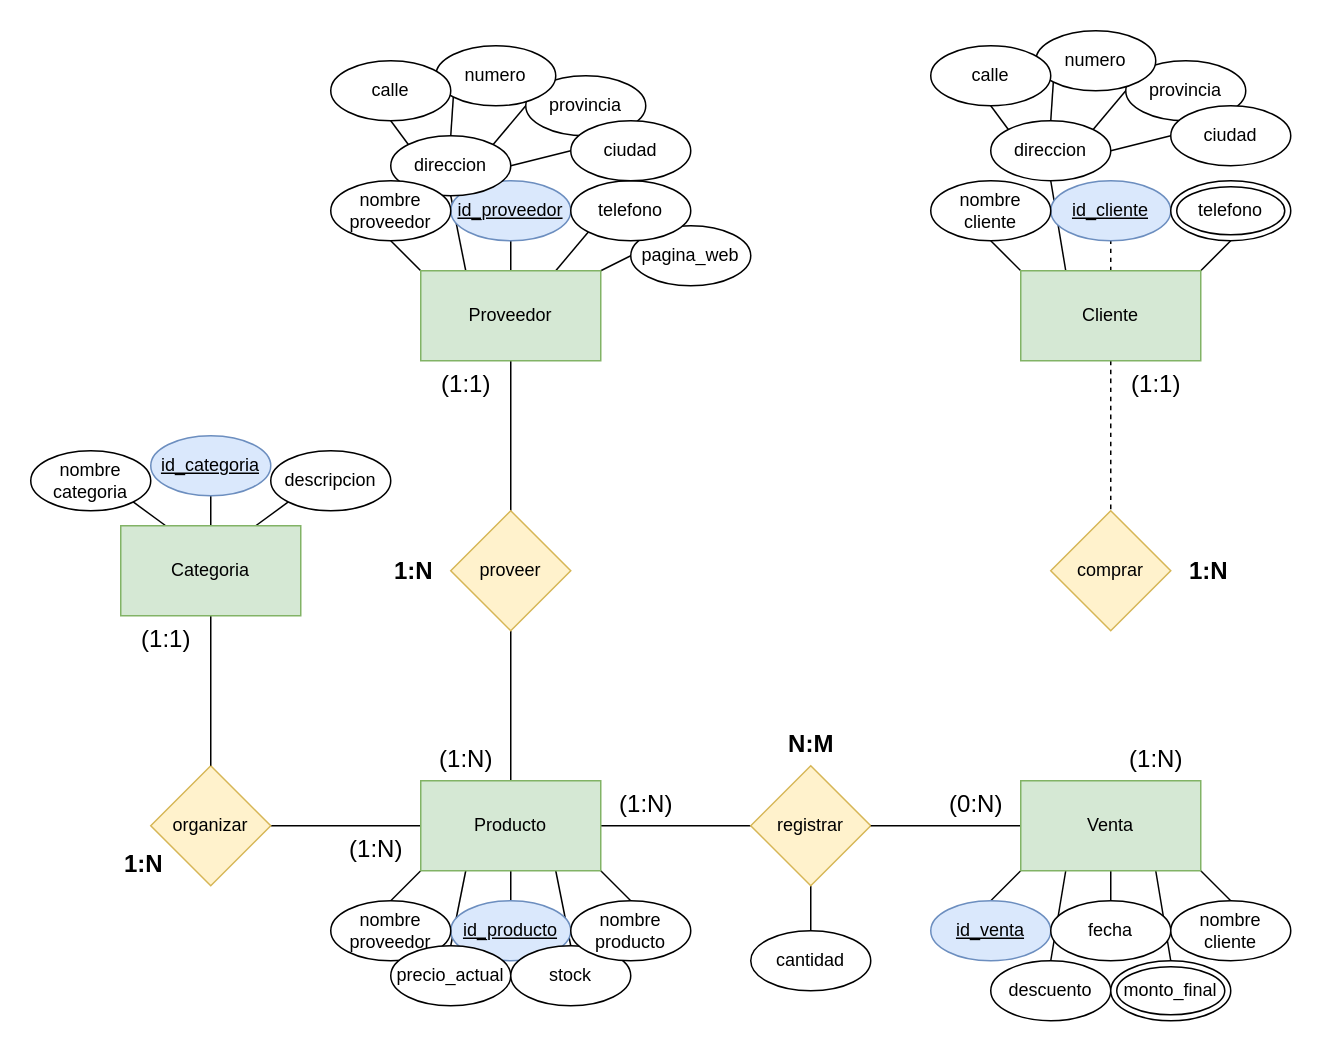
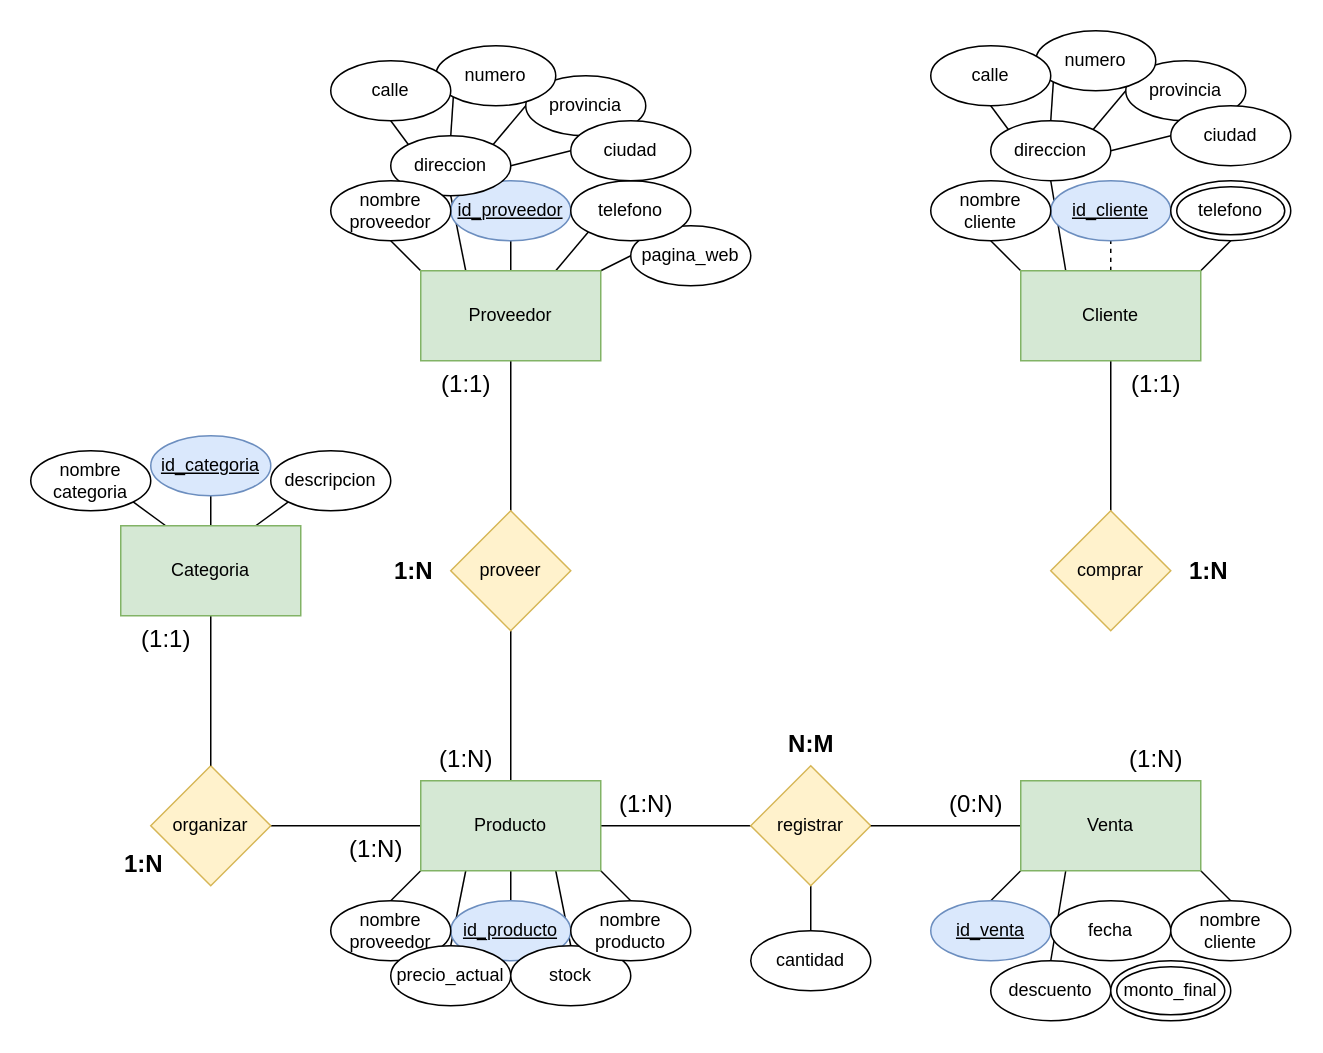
edge "Cliente" -- "comprar": style dashed -> solid
edge "Venta" -- "fecha": removed
edge "Venta" -- "monto_final": removed
